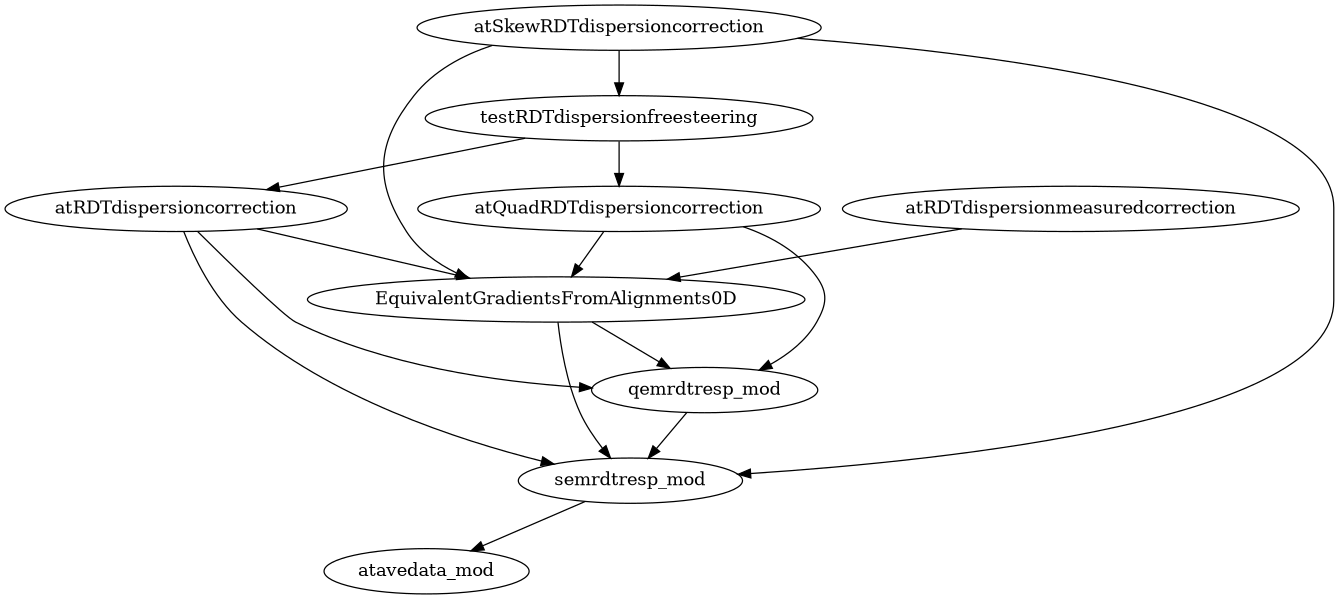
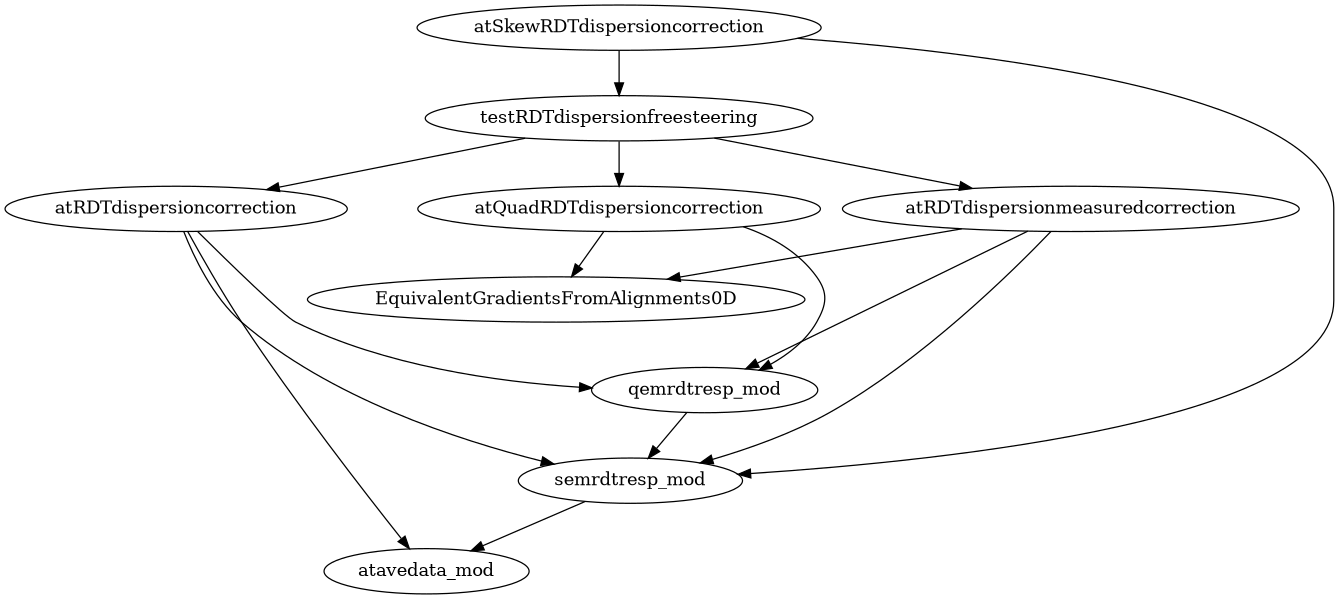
edge "atSkewRDTdispersioncorrection" -> "EquivalentGradientsFromAlignments0D": removed
edge "testRDTdispersionfreesteering" -> "atRDTdispersionmeasuredcorrection": added
edge "atRDTdispersioncorrection" -> "EquivalentGradientsFromAlignments0D": now "atRDTdispersioncorrection" -> "atavedata_mod"
edge "EquivalentGradientsFromAlignments0D" -> "qemrdtresp_mod": now "atRDTdispersionmeasuredcorrection" -> "qemrdtresp_mod"
edge "EquivalentGradientsFromAlignments0D" -> "semrdtresp_mod": now "atRDTdispersionmeasuredcorrection" -> "semrdtresp_mod"
